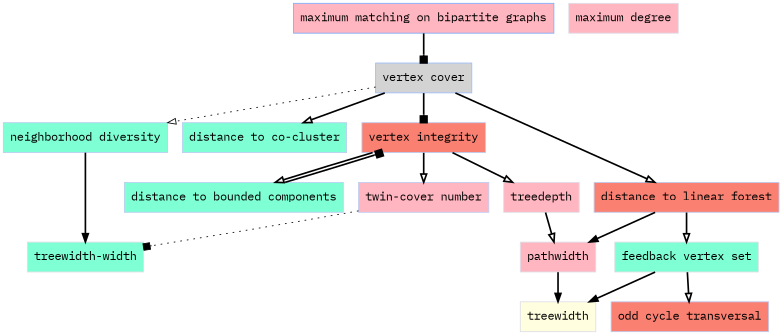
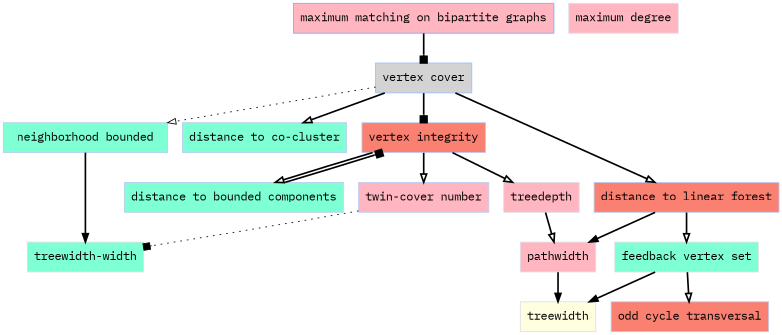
node "neighborhood diversity": label "neighborhood diversity" -> "neighborhood bounded"
